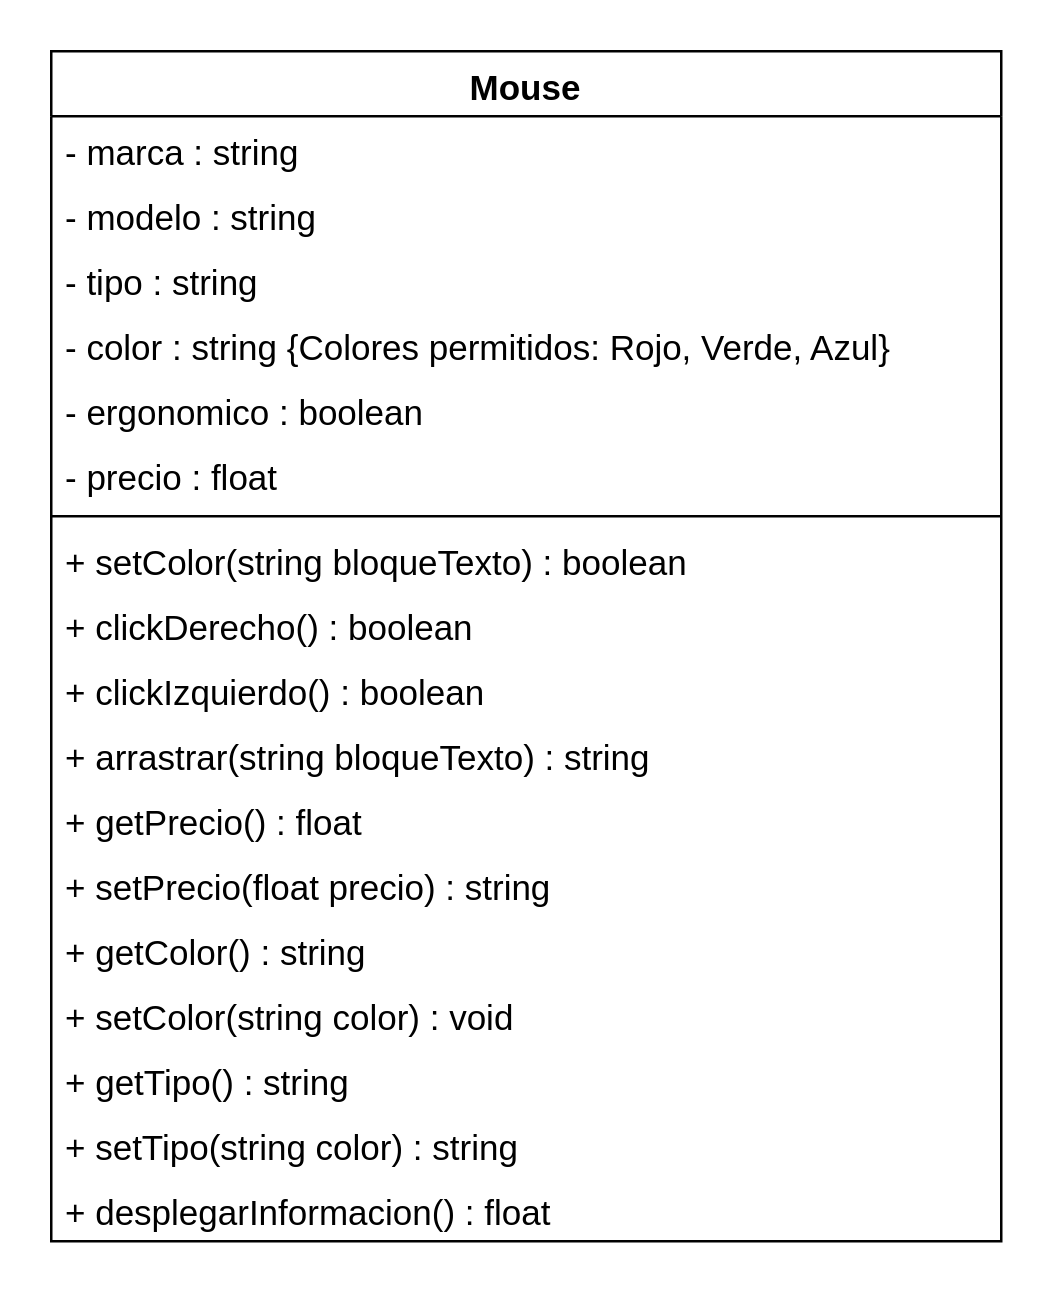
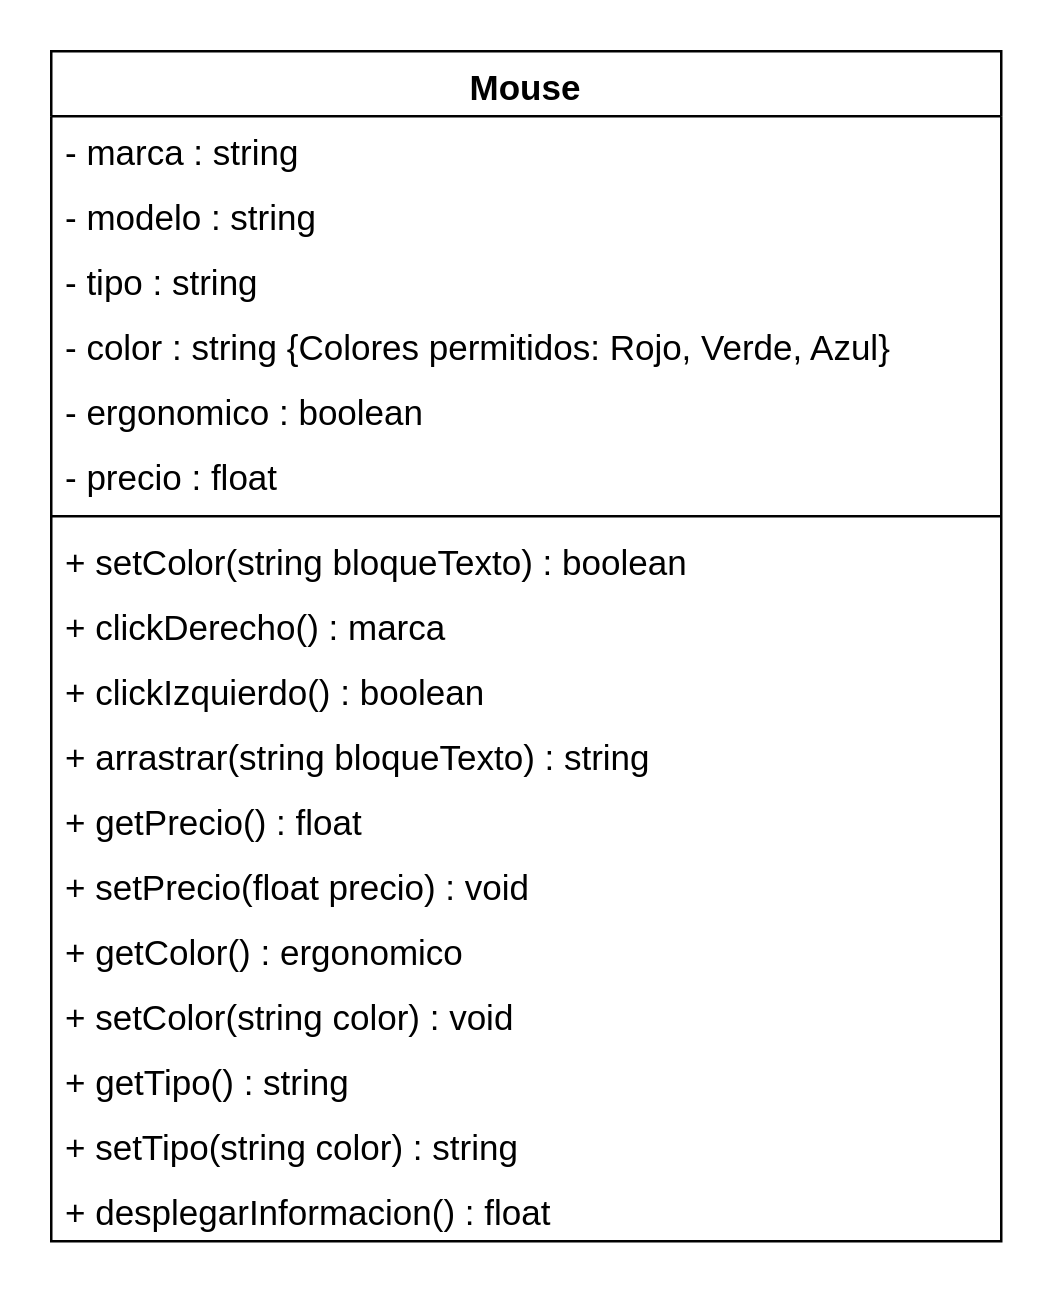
node "+ clickDerecho() : boolean": label "+ clickDerecho() : boolean" -> "+ clickDerecho() : marca"
node "+ setPrecio(float precio) : string": label "+ setPrecio(float precio) : string" -> "+ setPrecio(float precio) : void"
node "+ getColor() : string": label "+ getColor() : string" -> "+ getColor() : ergonomico"
